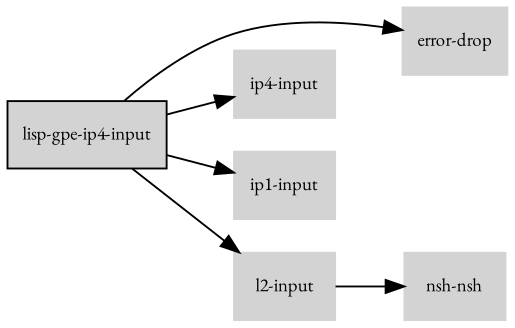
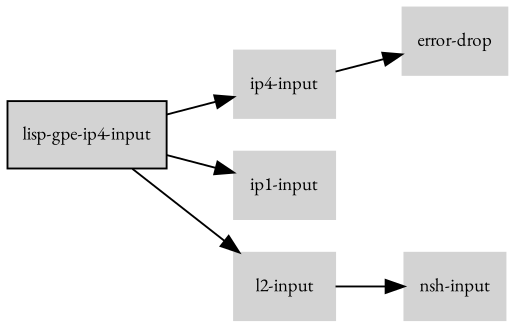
edge "lisp-gpe-ip4-input" -> "error-drop": now "ip4-input" -> "error-drop"
node "nsh-nsh": label "nsh-nsh" -> "nsh-input"
